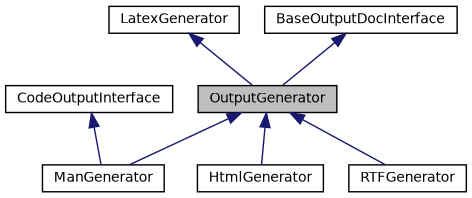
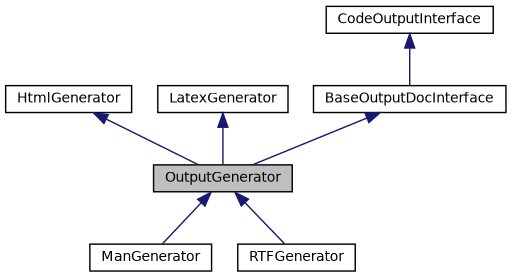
edge "ManGenerator" -> "CodeOutputInterface": now "BaseOutputDocInterface" -> "CodeOutputInterface"
edge "HtmlGenerator" -> "OutputGenerator": reversed
